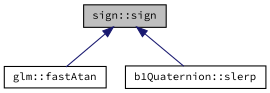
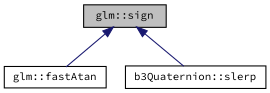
node "sign::sign": label "sign::sign" -> "glm::sign"
node "b1Quaternion::slerp": label "b1Quaternion::slerp" -> "b3Quaternion::slerp"
